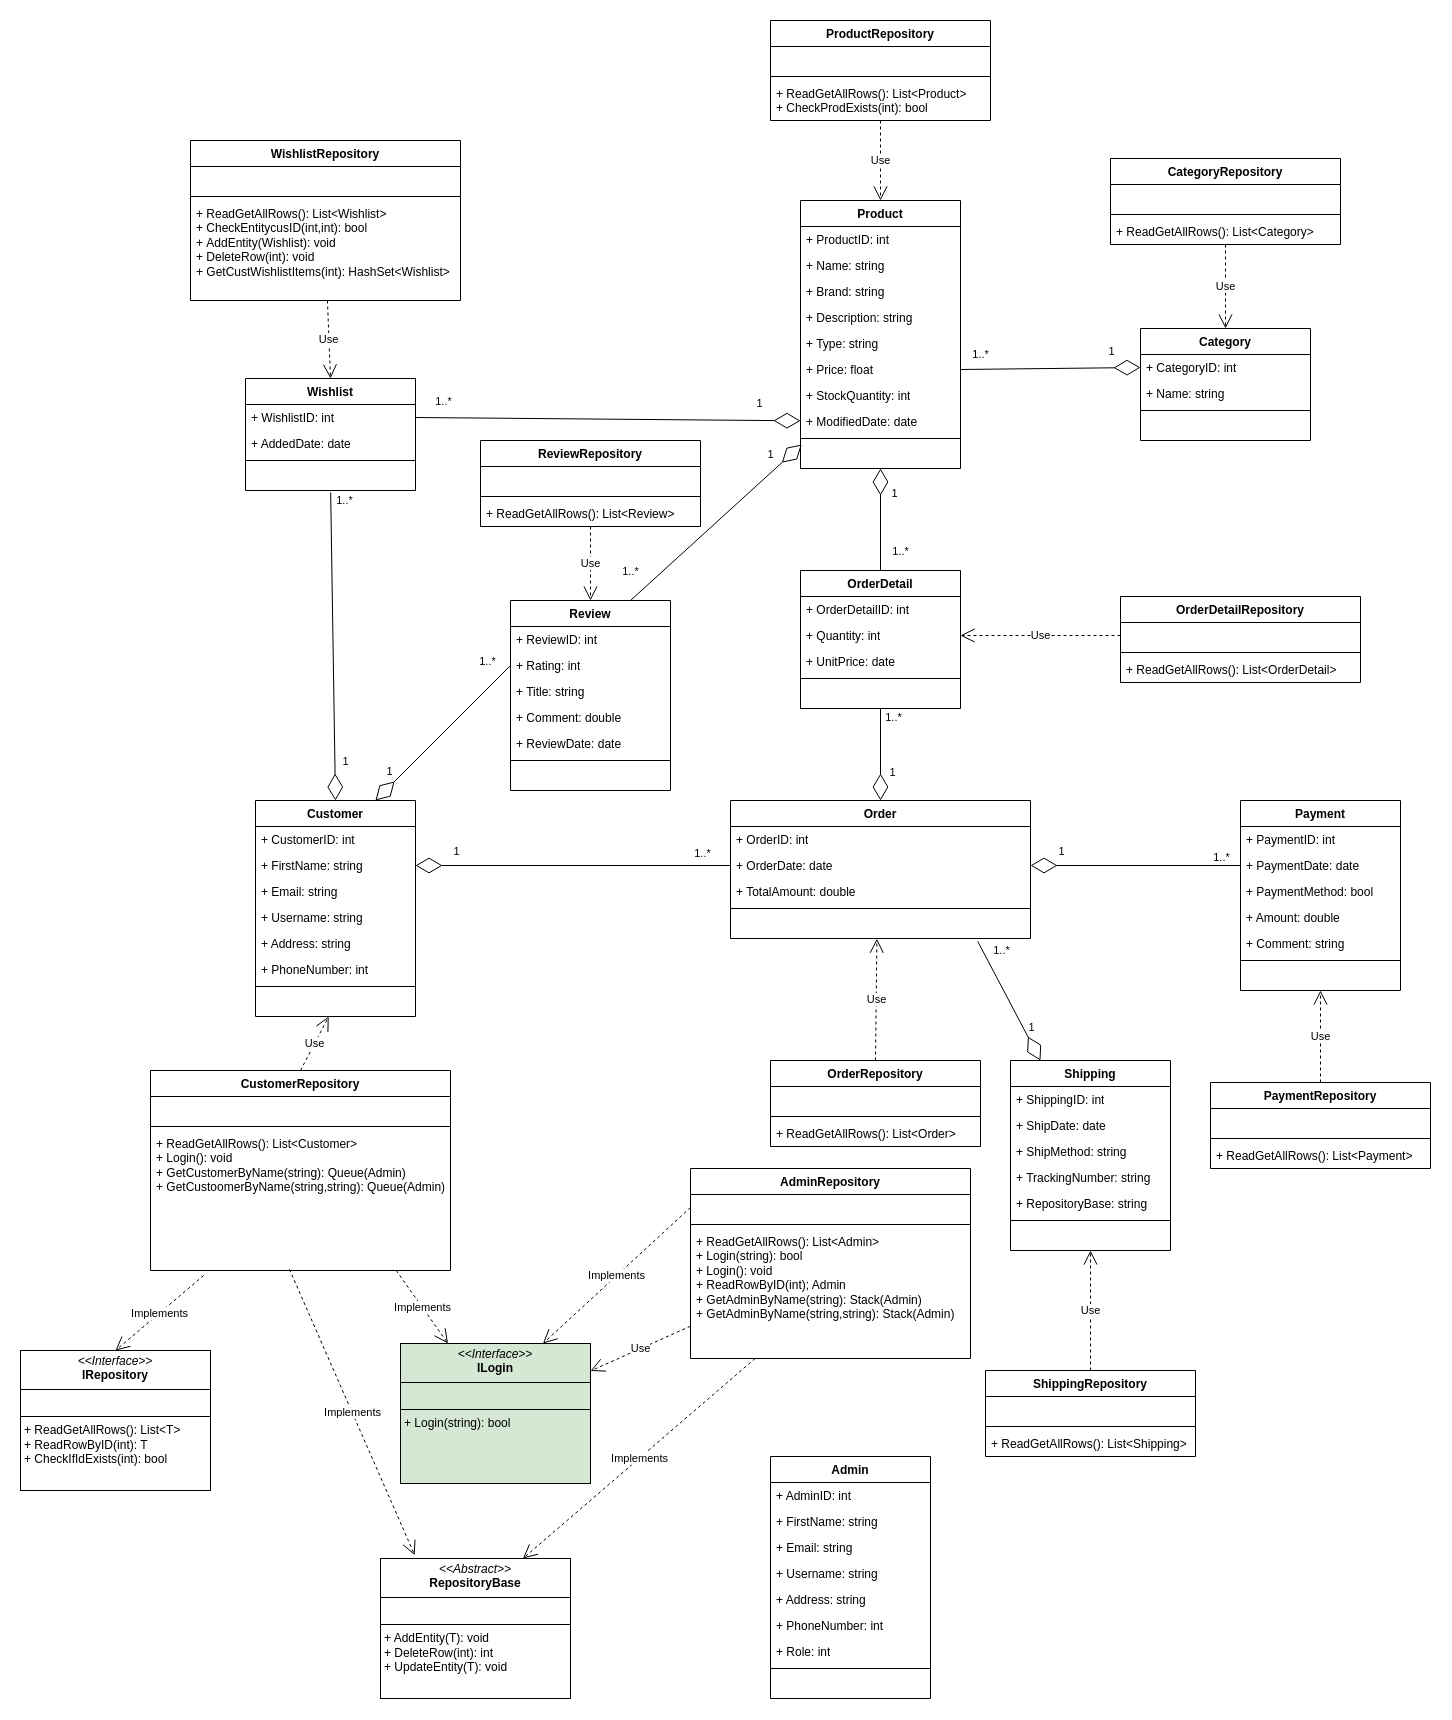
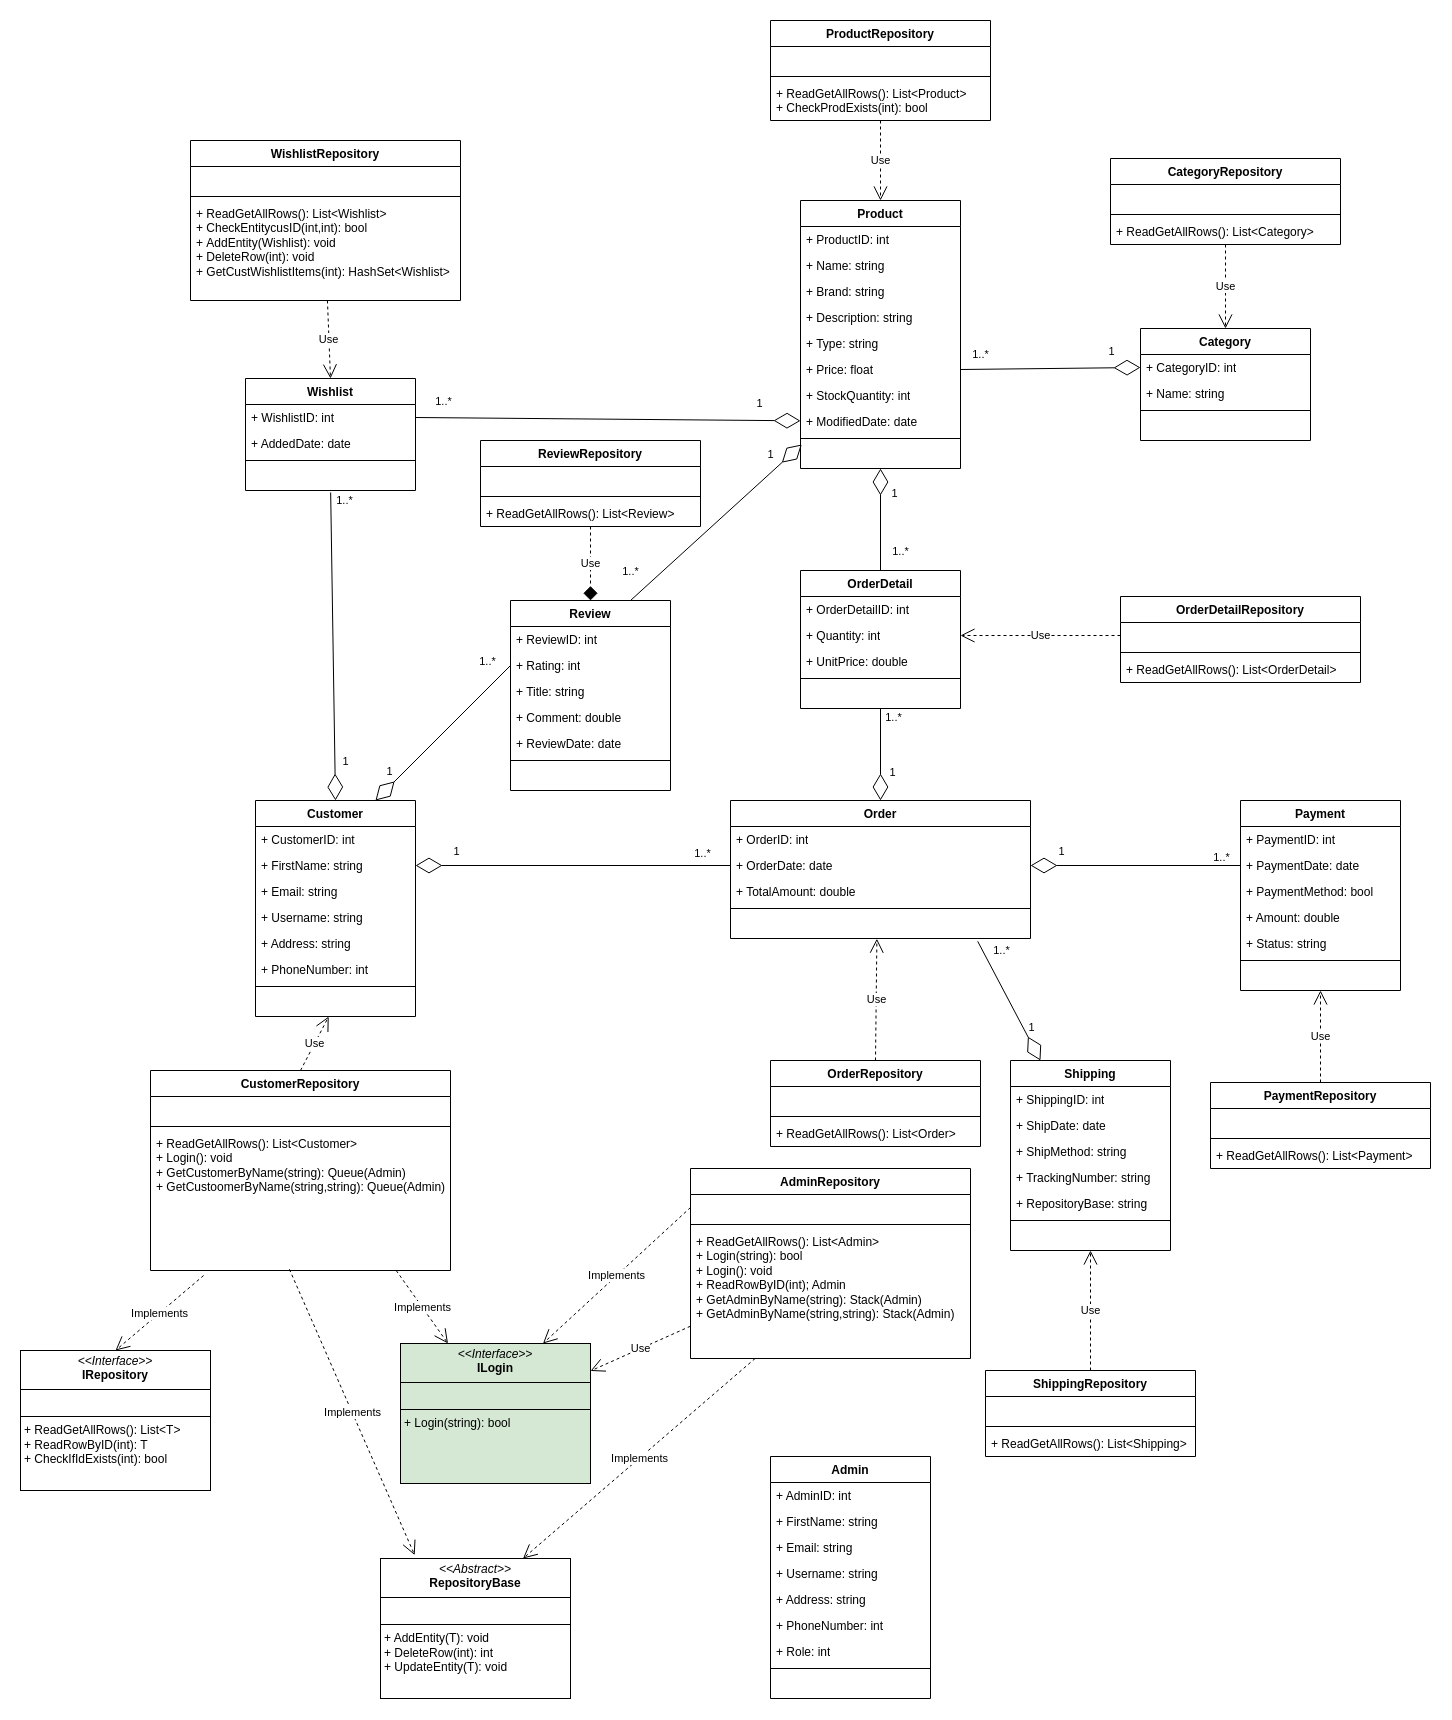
edge "+ ReadGetAllRows(): List<Review>" -> "Review": arrowhead open -> diamond
node "+ UnitPrice: date": label "+ UnitPrice: date" -> "+ UnitPrice: double"
node "+ Comment: string": label "+ Comment: string" -> "+ Status: string"
